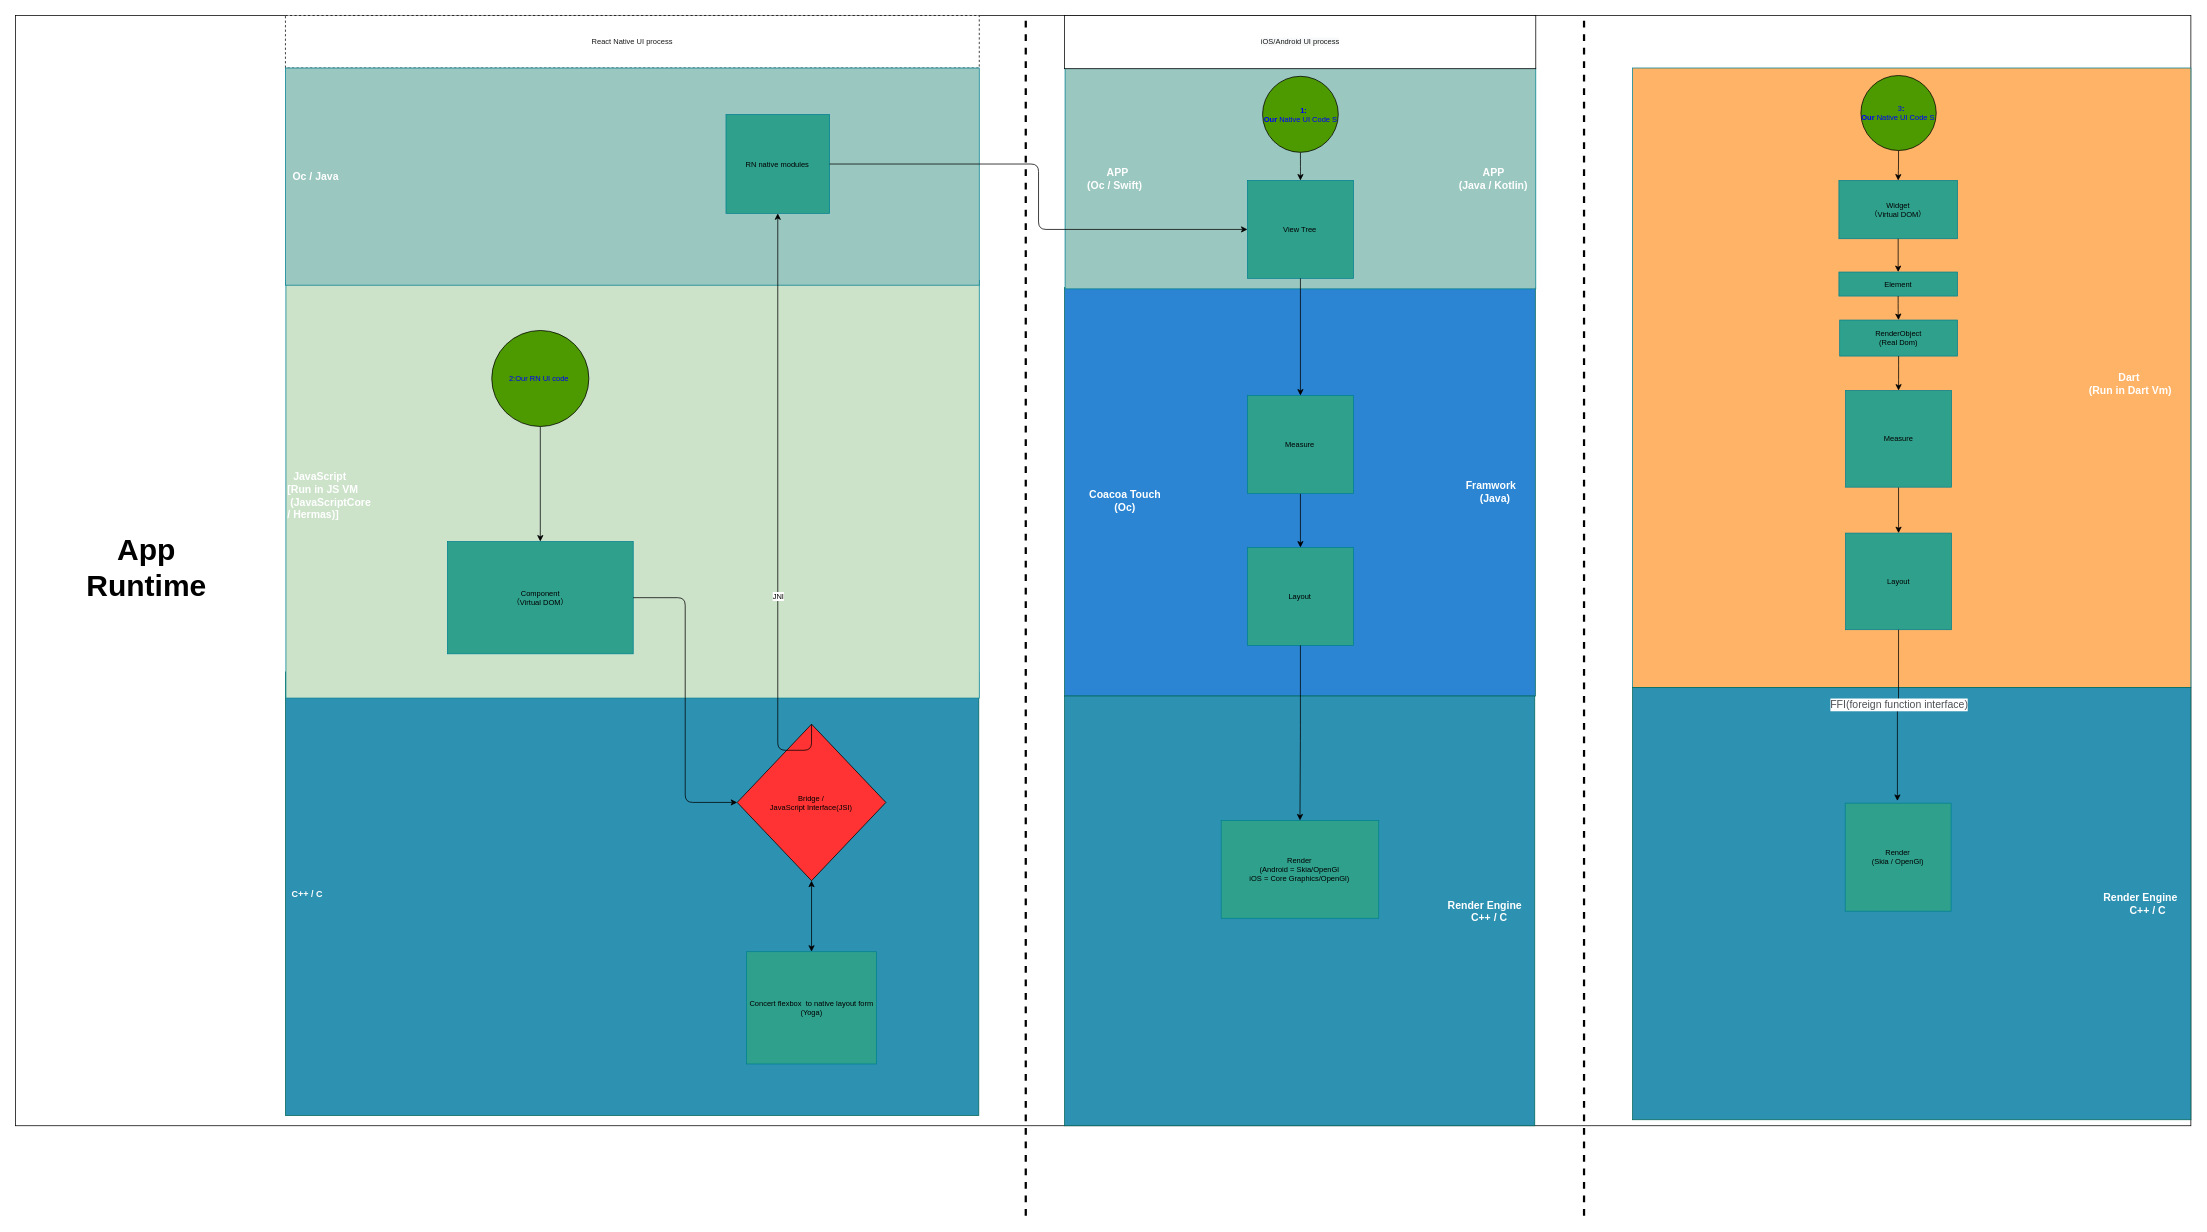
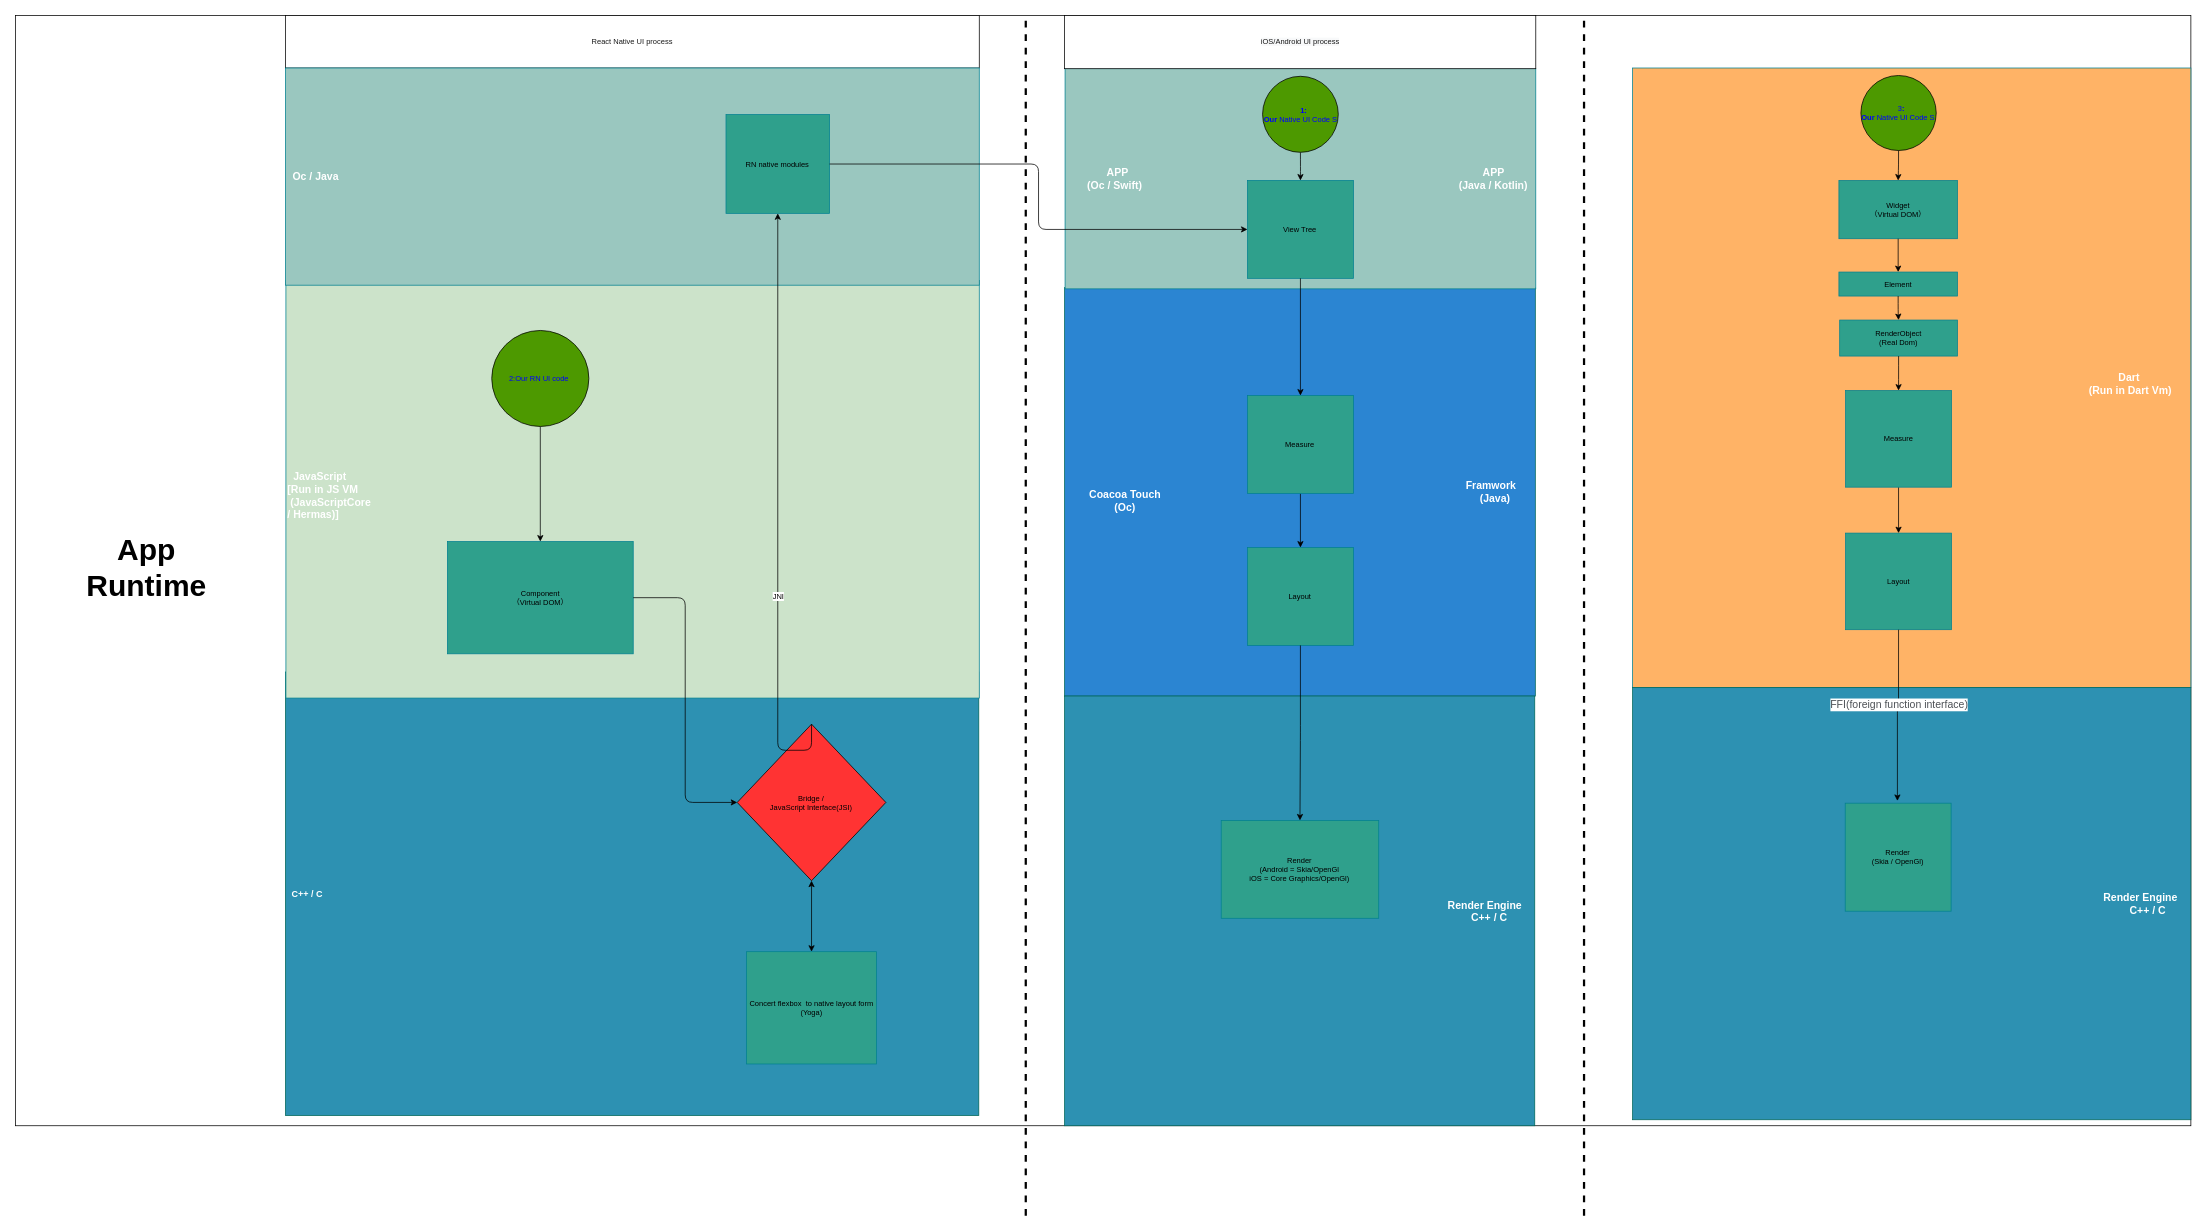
node "React Native UI process": style dashed -> solid
